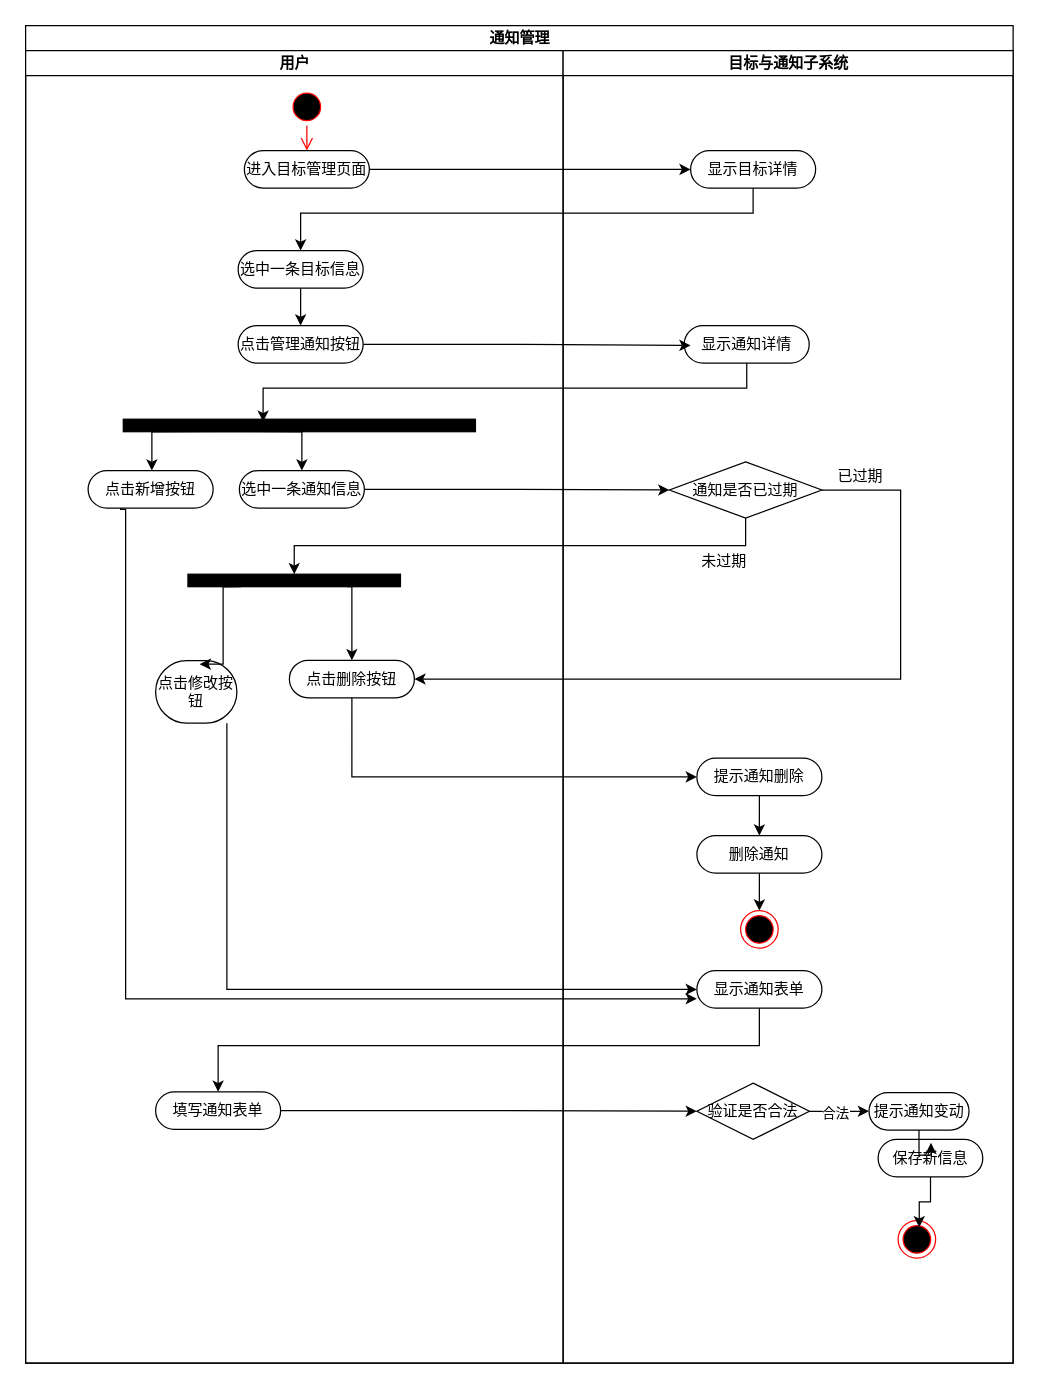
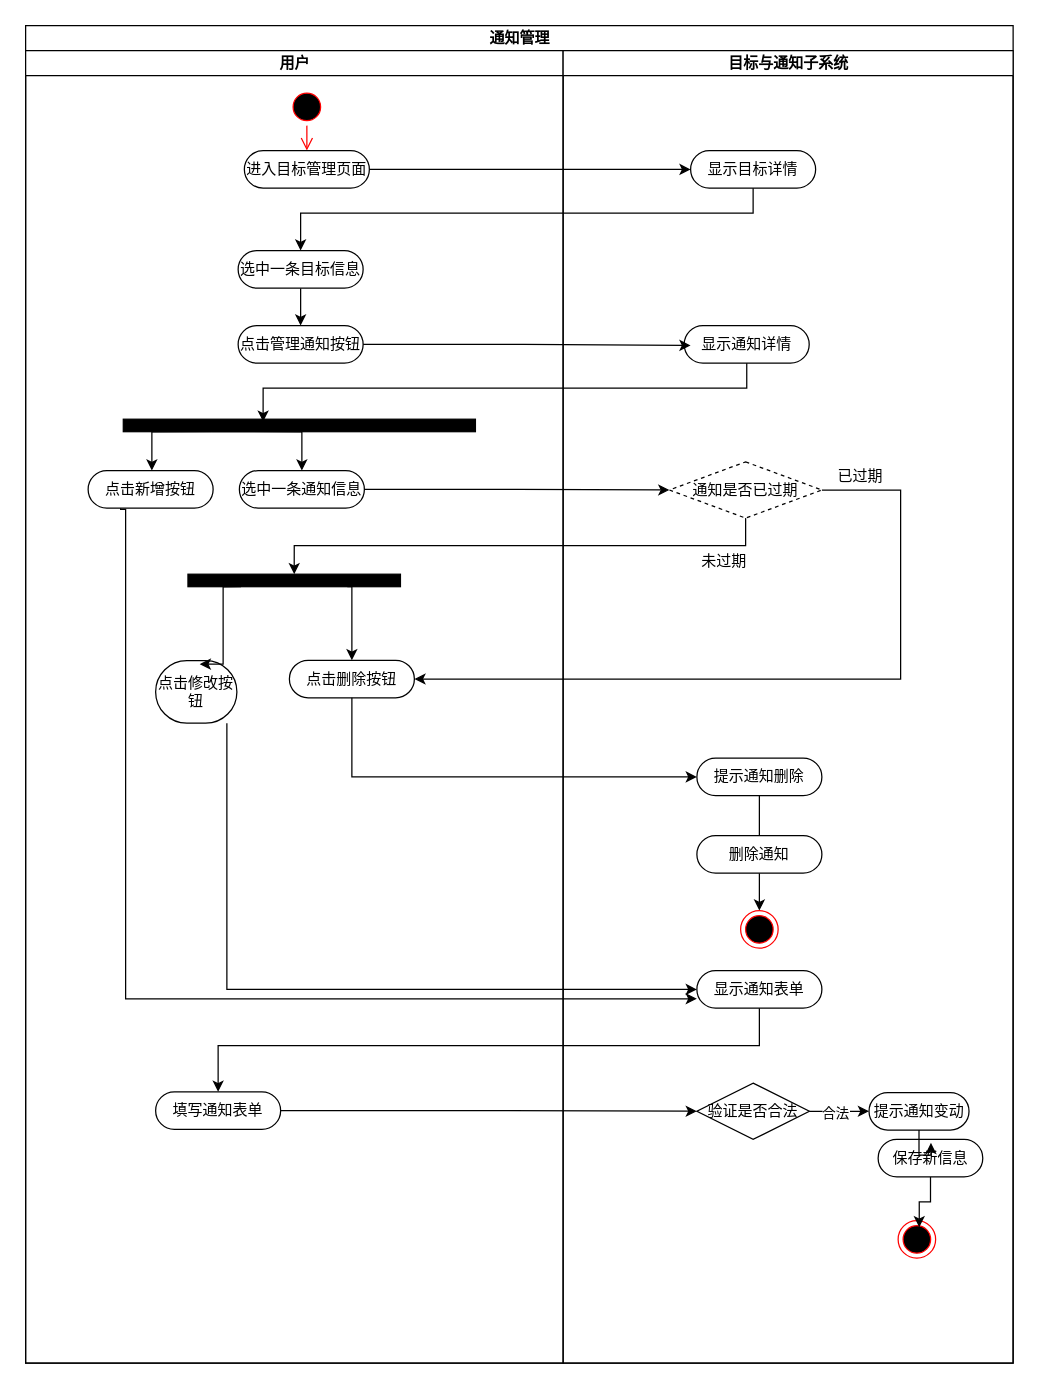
node "通知是否已过期": style solid -> dashed
edge "提示通知删除" -> "删除通知": arrowhead classic -> none
